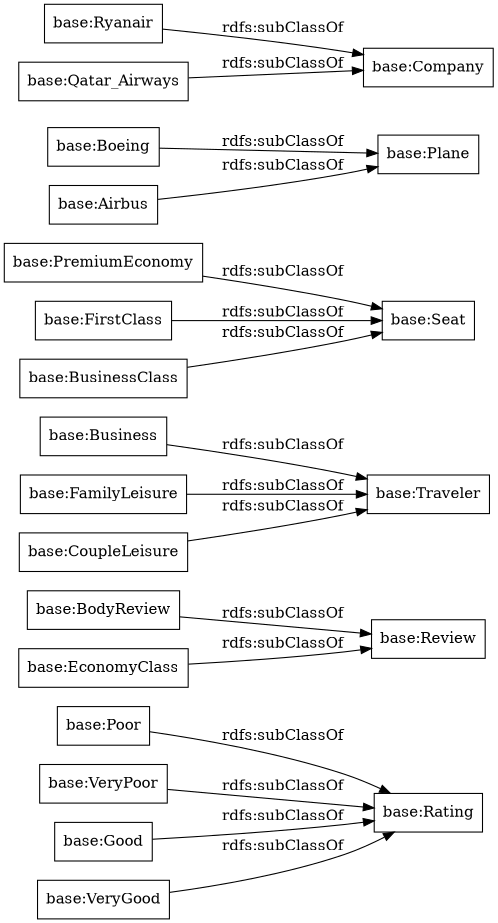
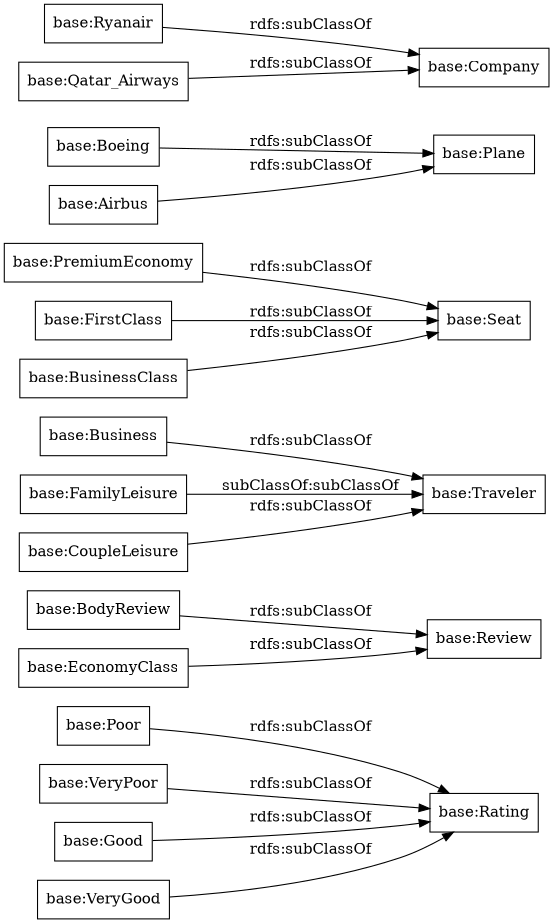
edge "base:FamilyLeisure" -> "base:Traveler": label "rdfs:subClassOf" -> "subClassOf:subClassOf"
